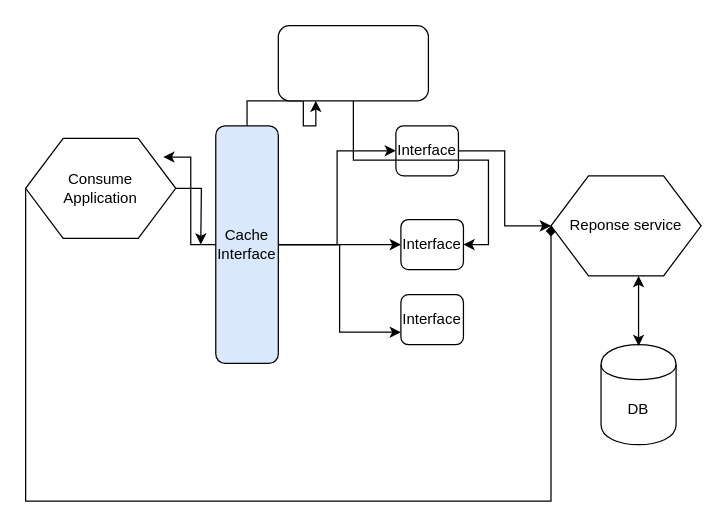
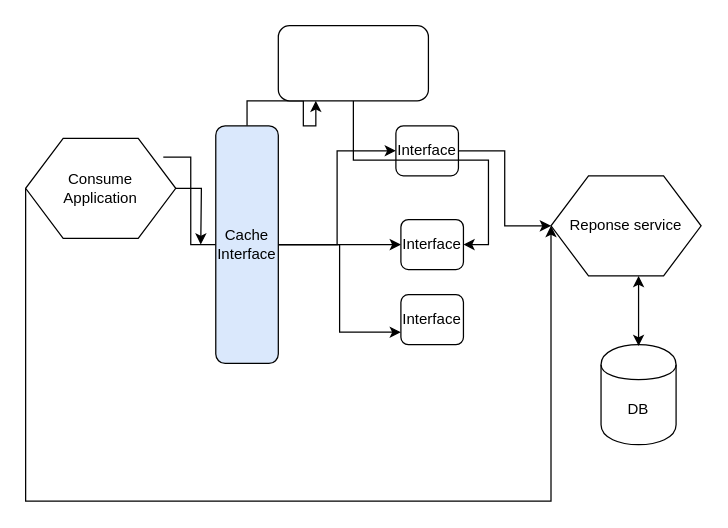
edge "Cache Interface" -> "Consume Application": arrowhead classic -> none
edge "Consume Application" -> "Reponse service": arrowhead diamond -> classic
